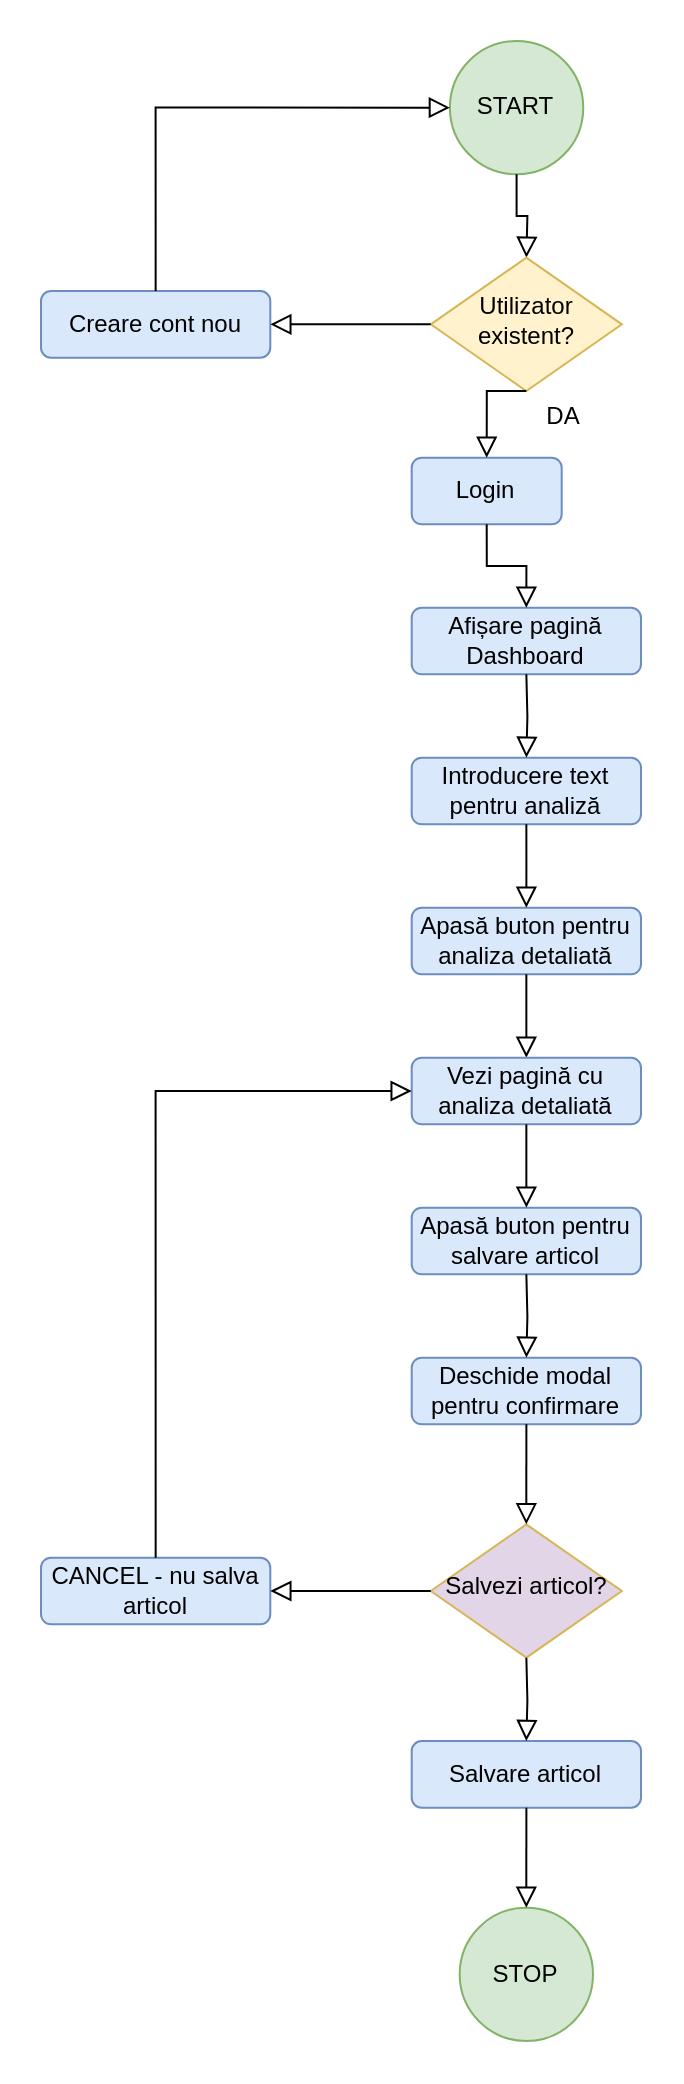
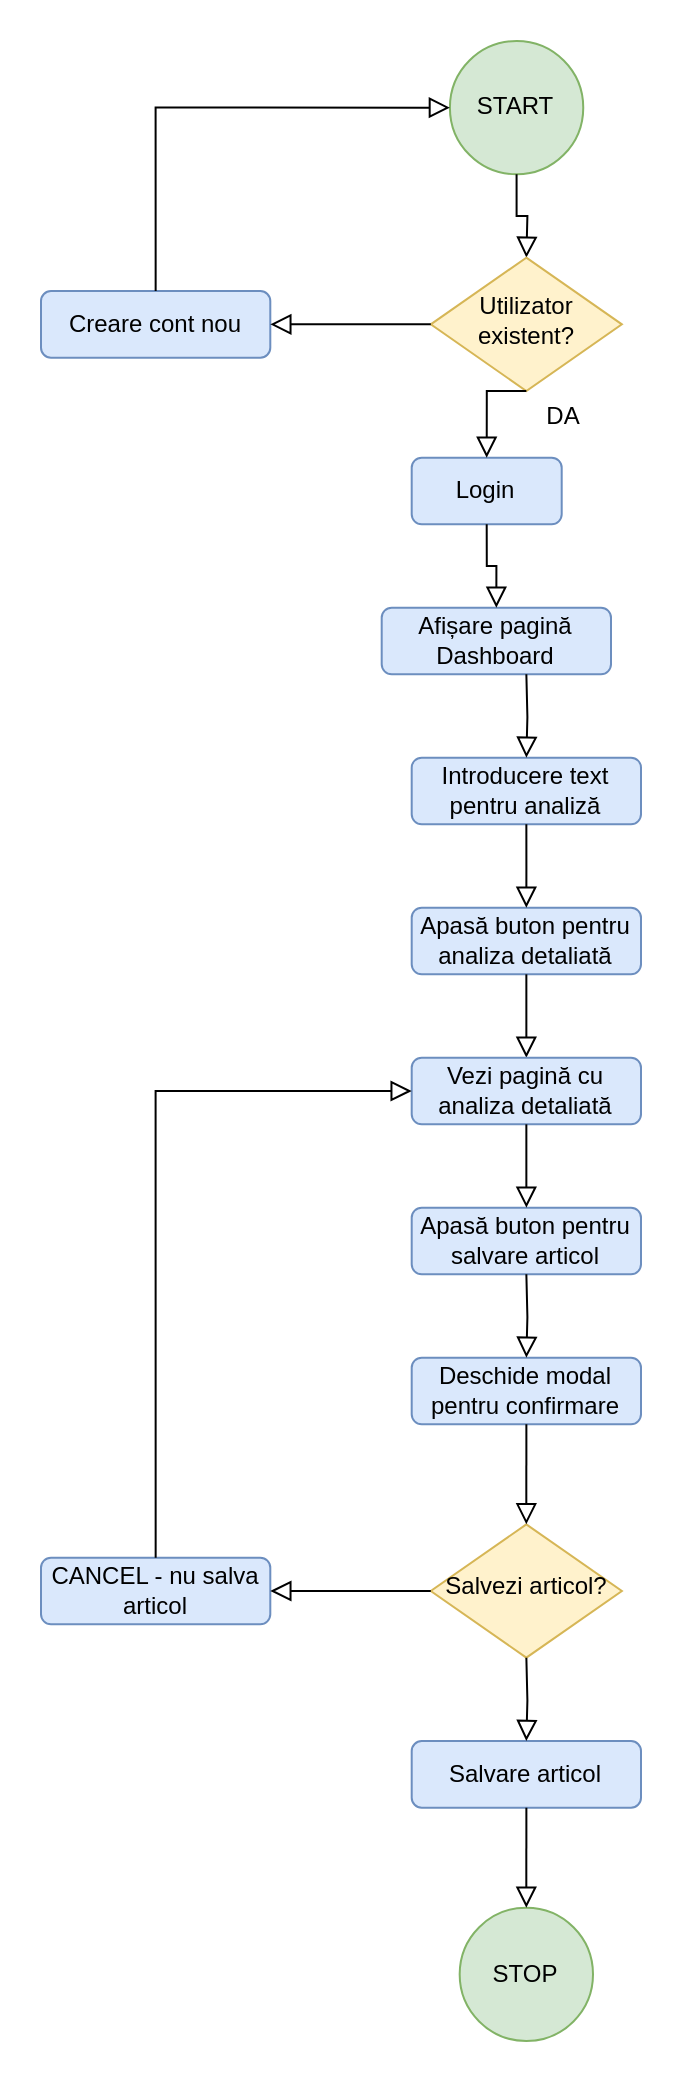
node "Afișare pagină Dashboard": moved (526, 641) -> (496, 641)
node "Salvezi articol?": fillcolor #e1d5e7 -> #fff2cc
